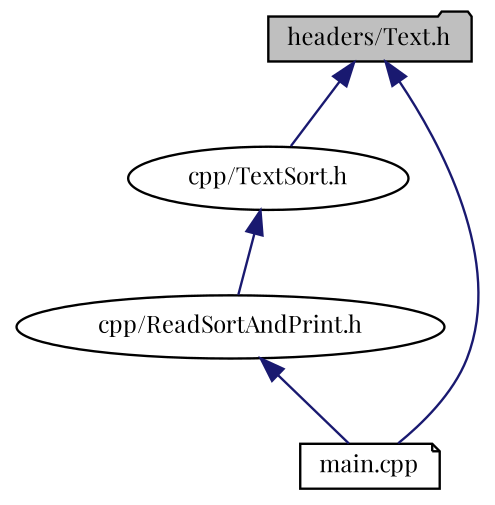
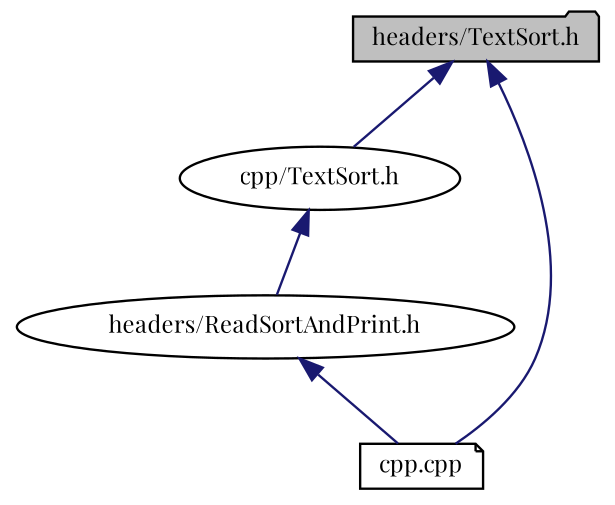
node "headers/Text.h": label "headers/Text.h" -> "headers/TextSort.h"
node "cpp/ReadSortAndPrint.h": label "cpp/ReadSortAndPrint.h" -> "headers/ReadSortAndPrint.h"
node "main.cpp": label "main.cpp" -> "cpp.cpp"
